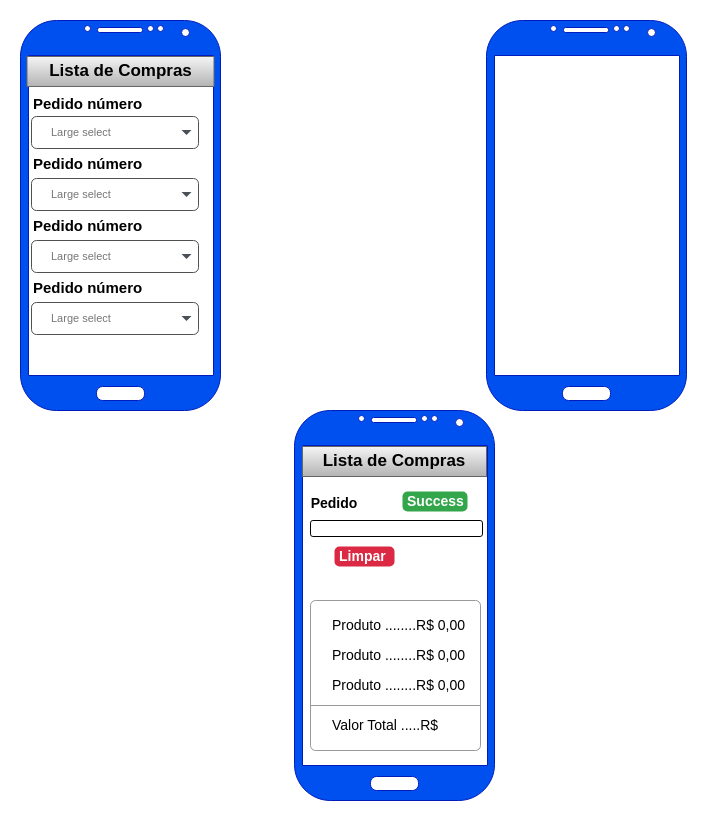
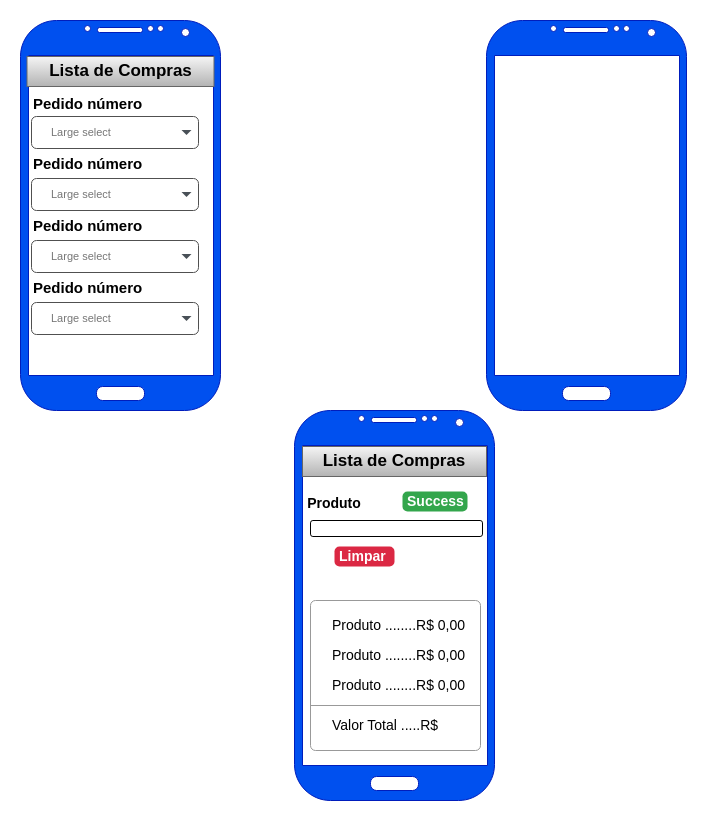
node "Pedido": label "Pedido" -> "Produto"
